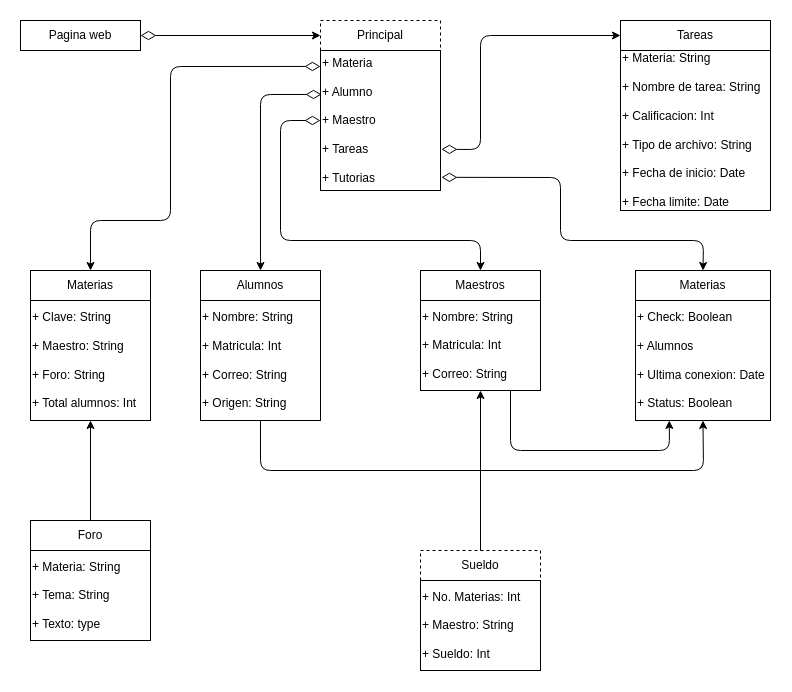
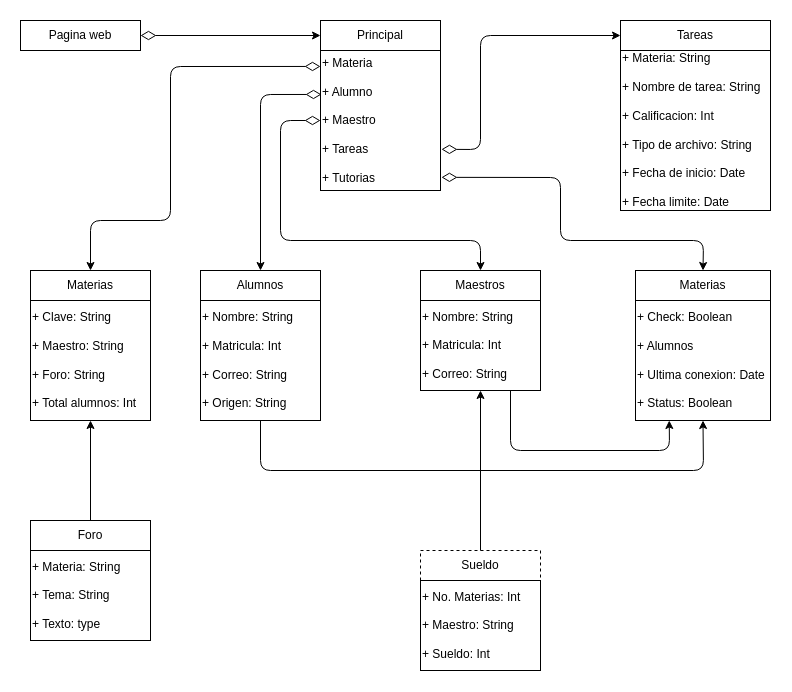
node "Principal": style dashed -> solid
